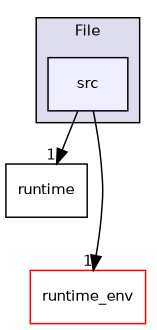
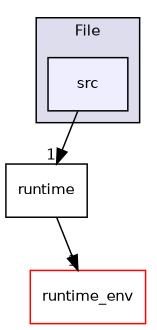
edge "src" -> "runtime_env": now "runtime" -> "runtime_env"
